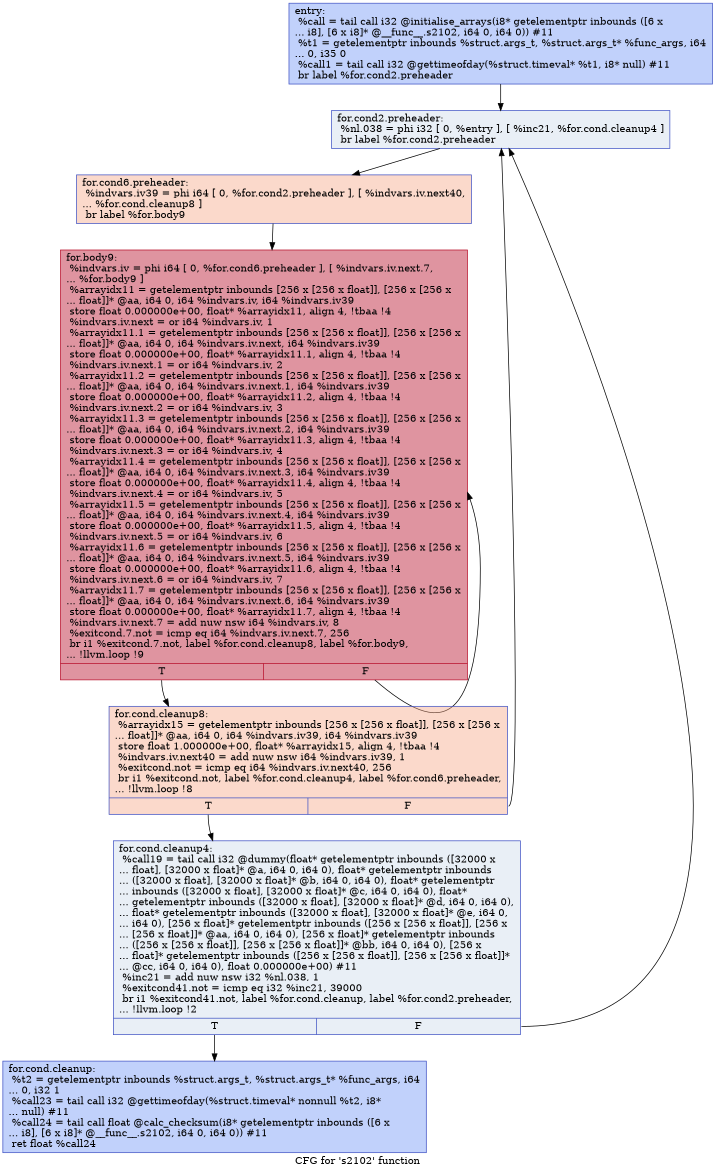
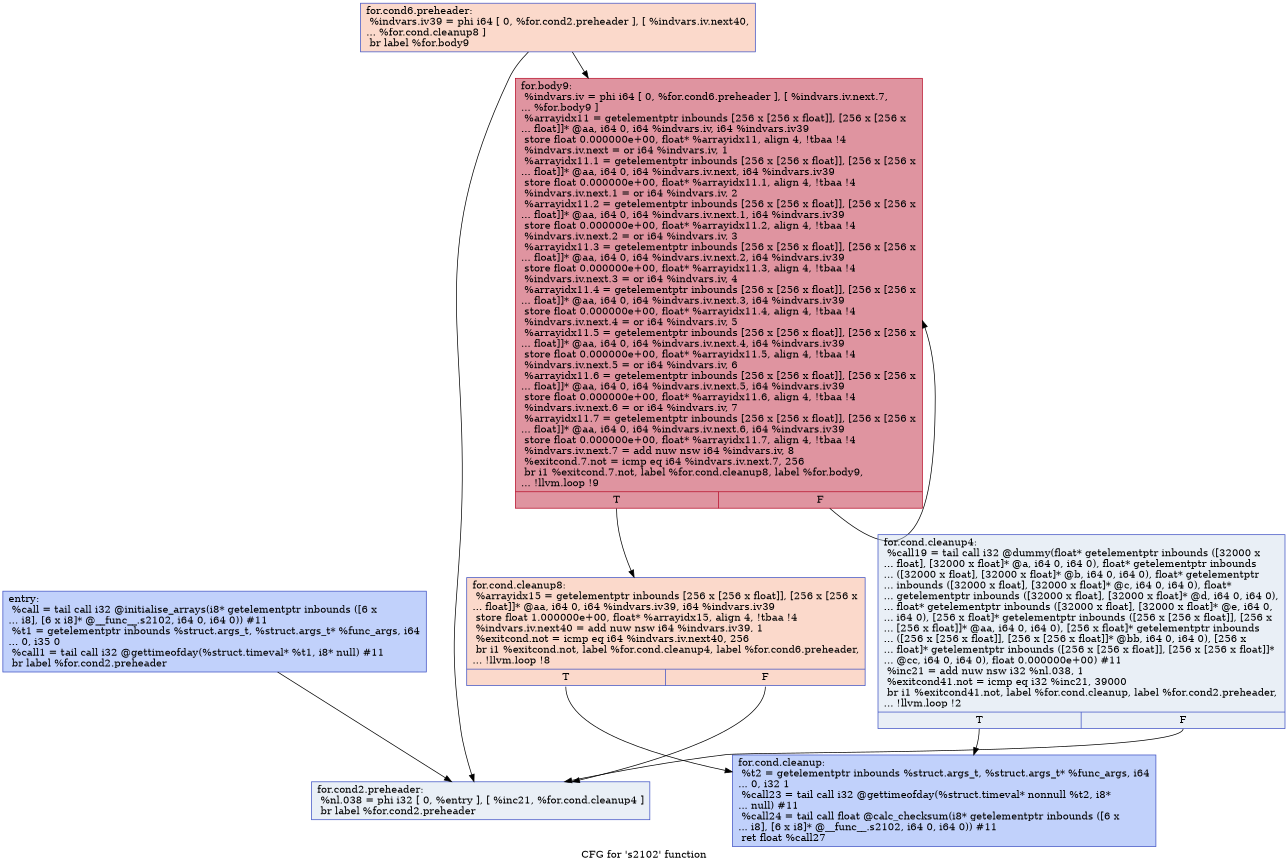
edge "for.cond2.preheader:" -> "for.cond6.preheader:": reversed
edge "for.cond.cleanup8:" -> "for.cond.cleanup4:": now "for.cond.cleanup8:" -> "for.cond.cleanup:"
node "for.cond.cleanup:": text "ret float %call24" -> "ret float %call27"
